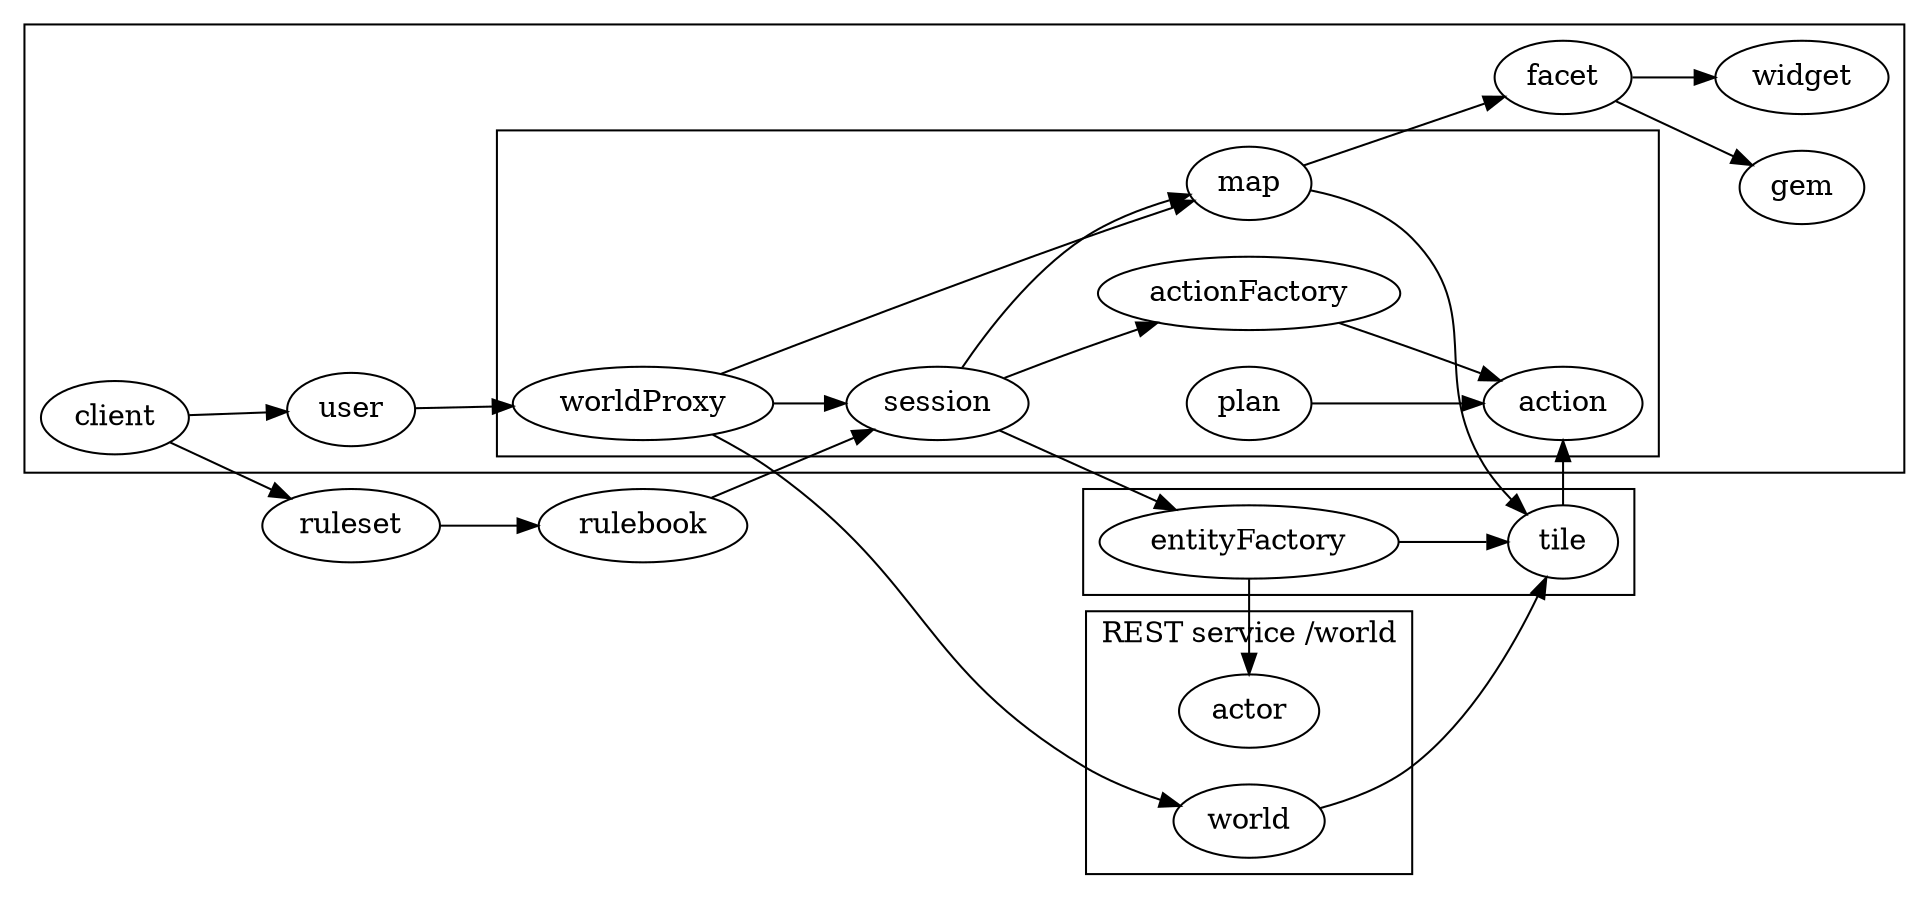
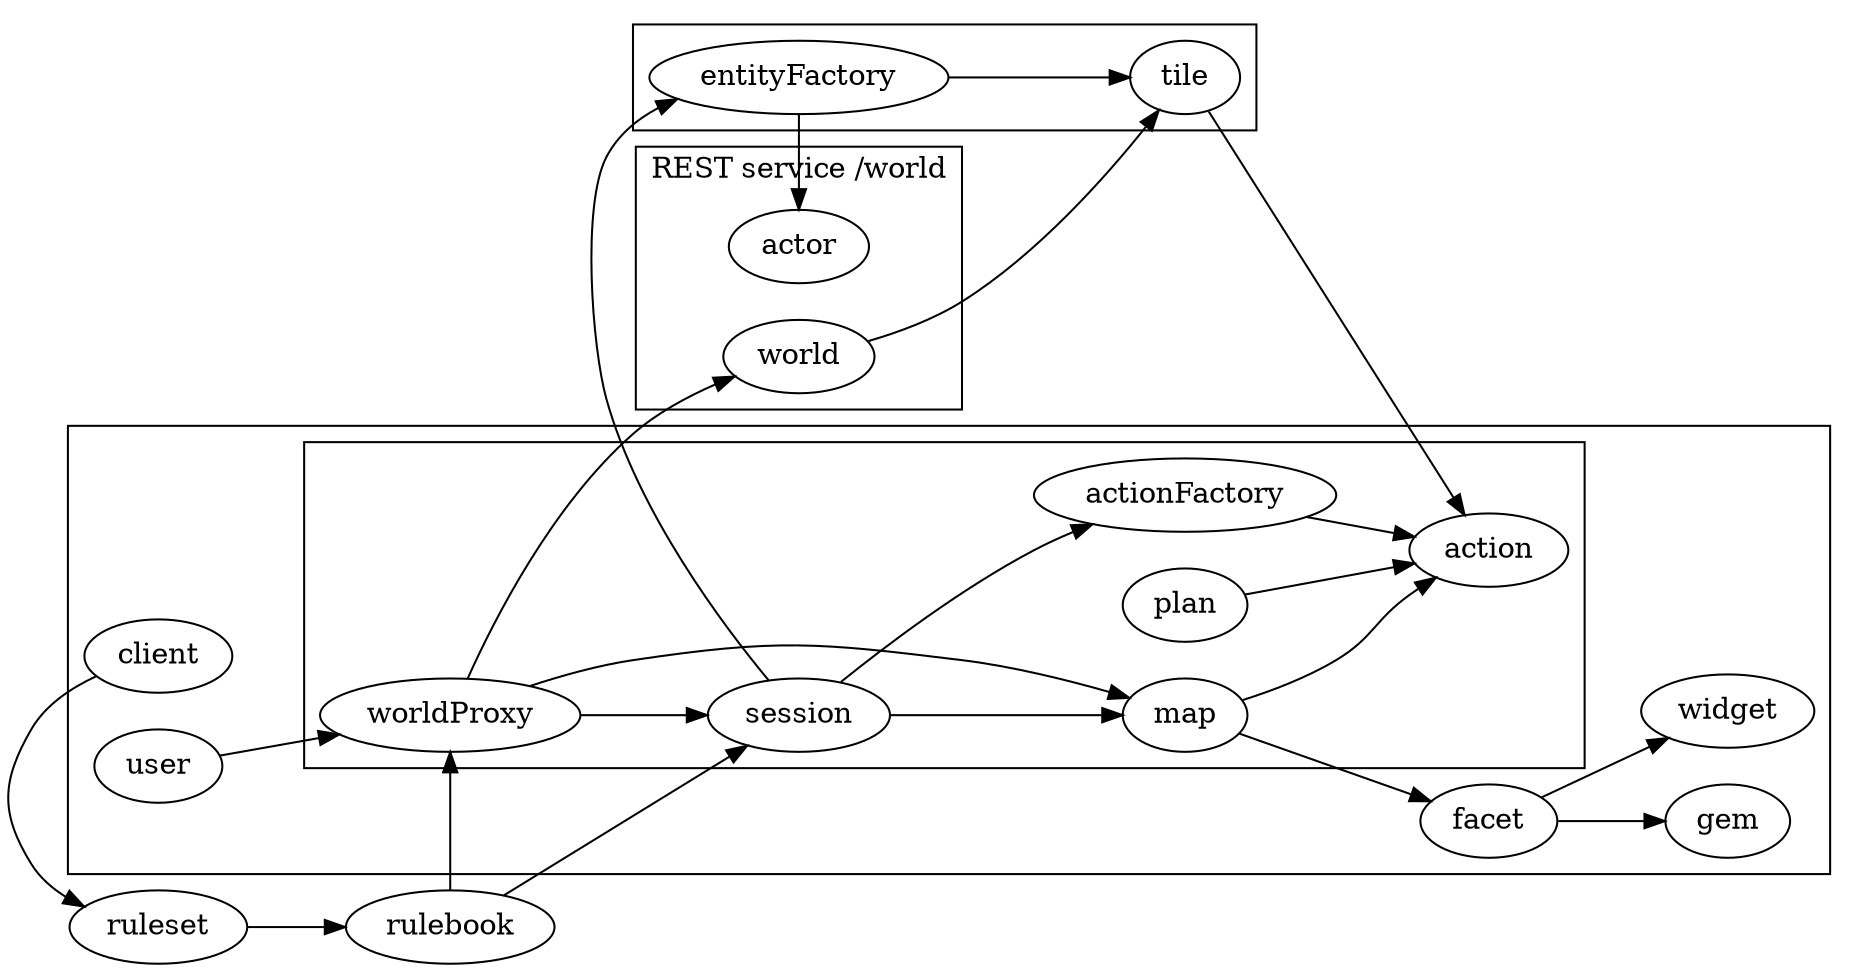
edge "map" -> "tile": now "map" -> "action"
edge "client" -> "user": removed
edge "rulebook" -> "worldProxy": added
